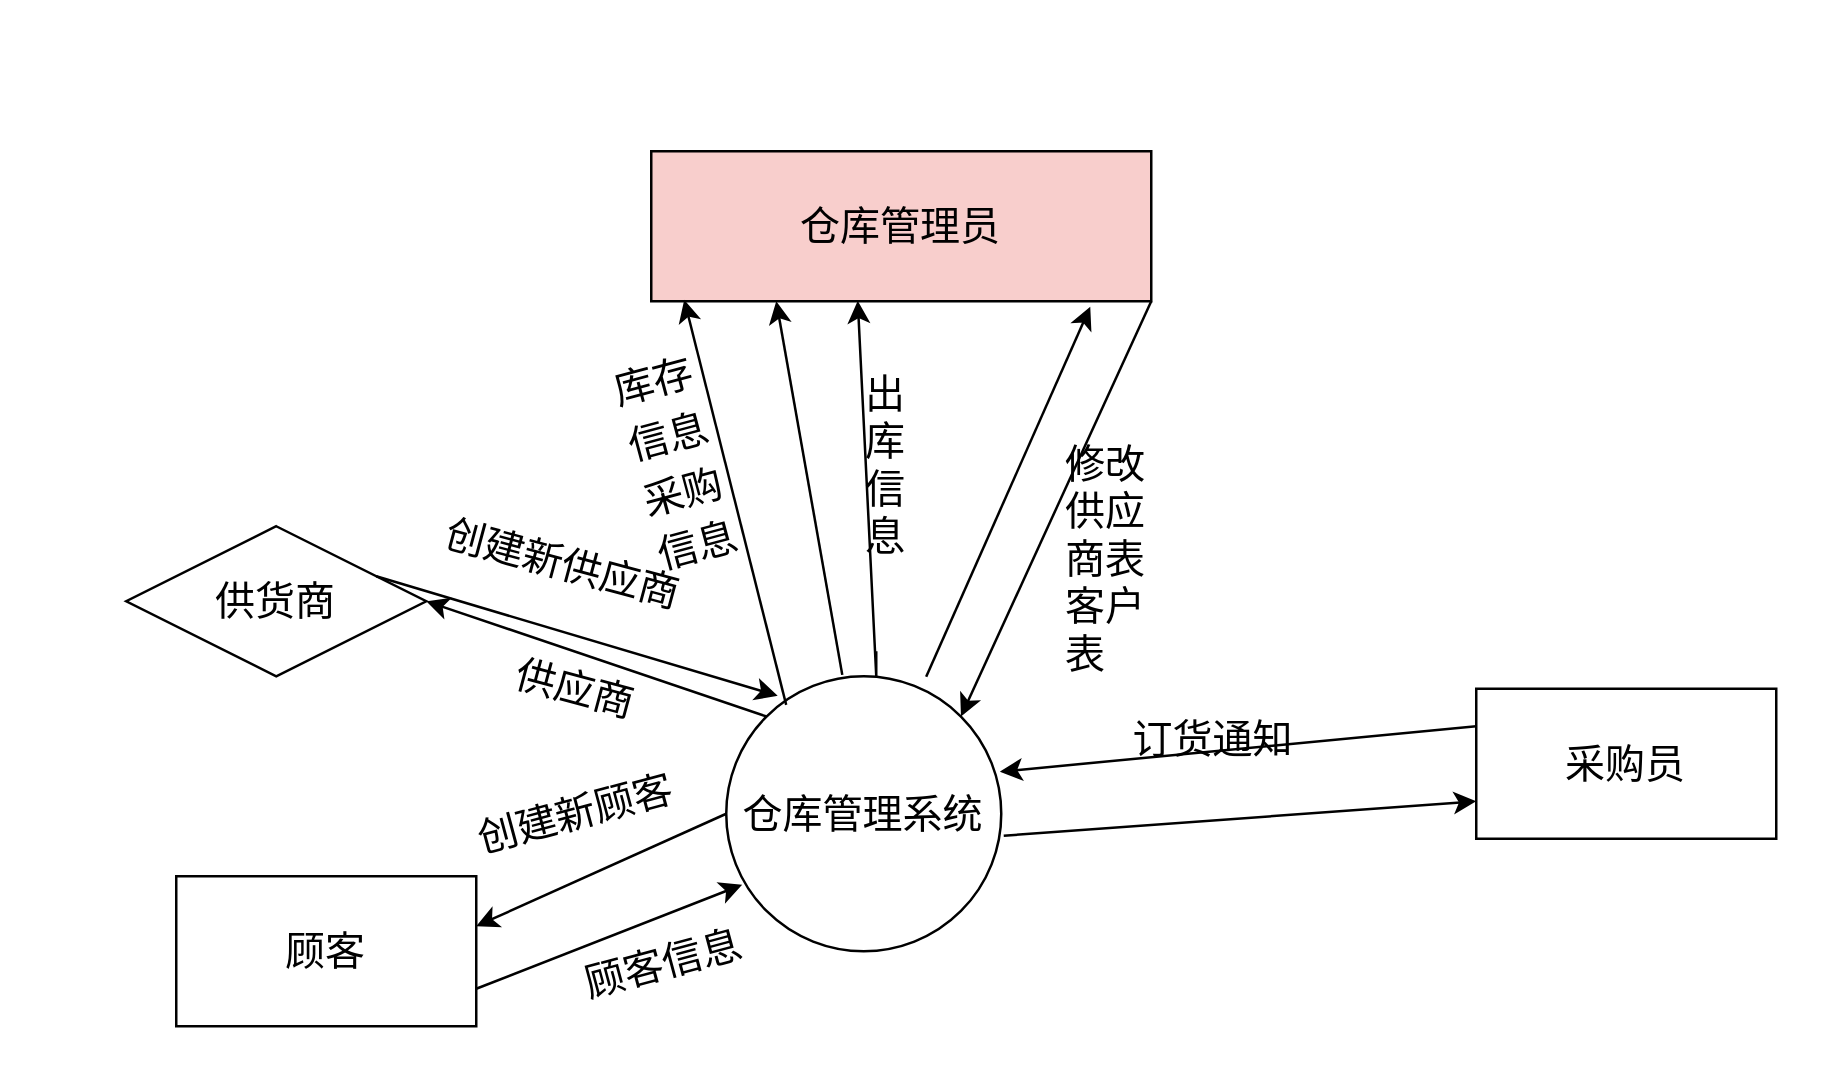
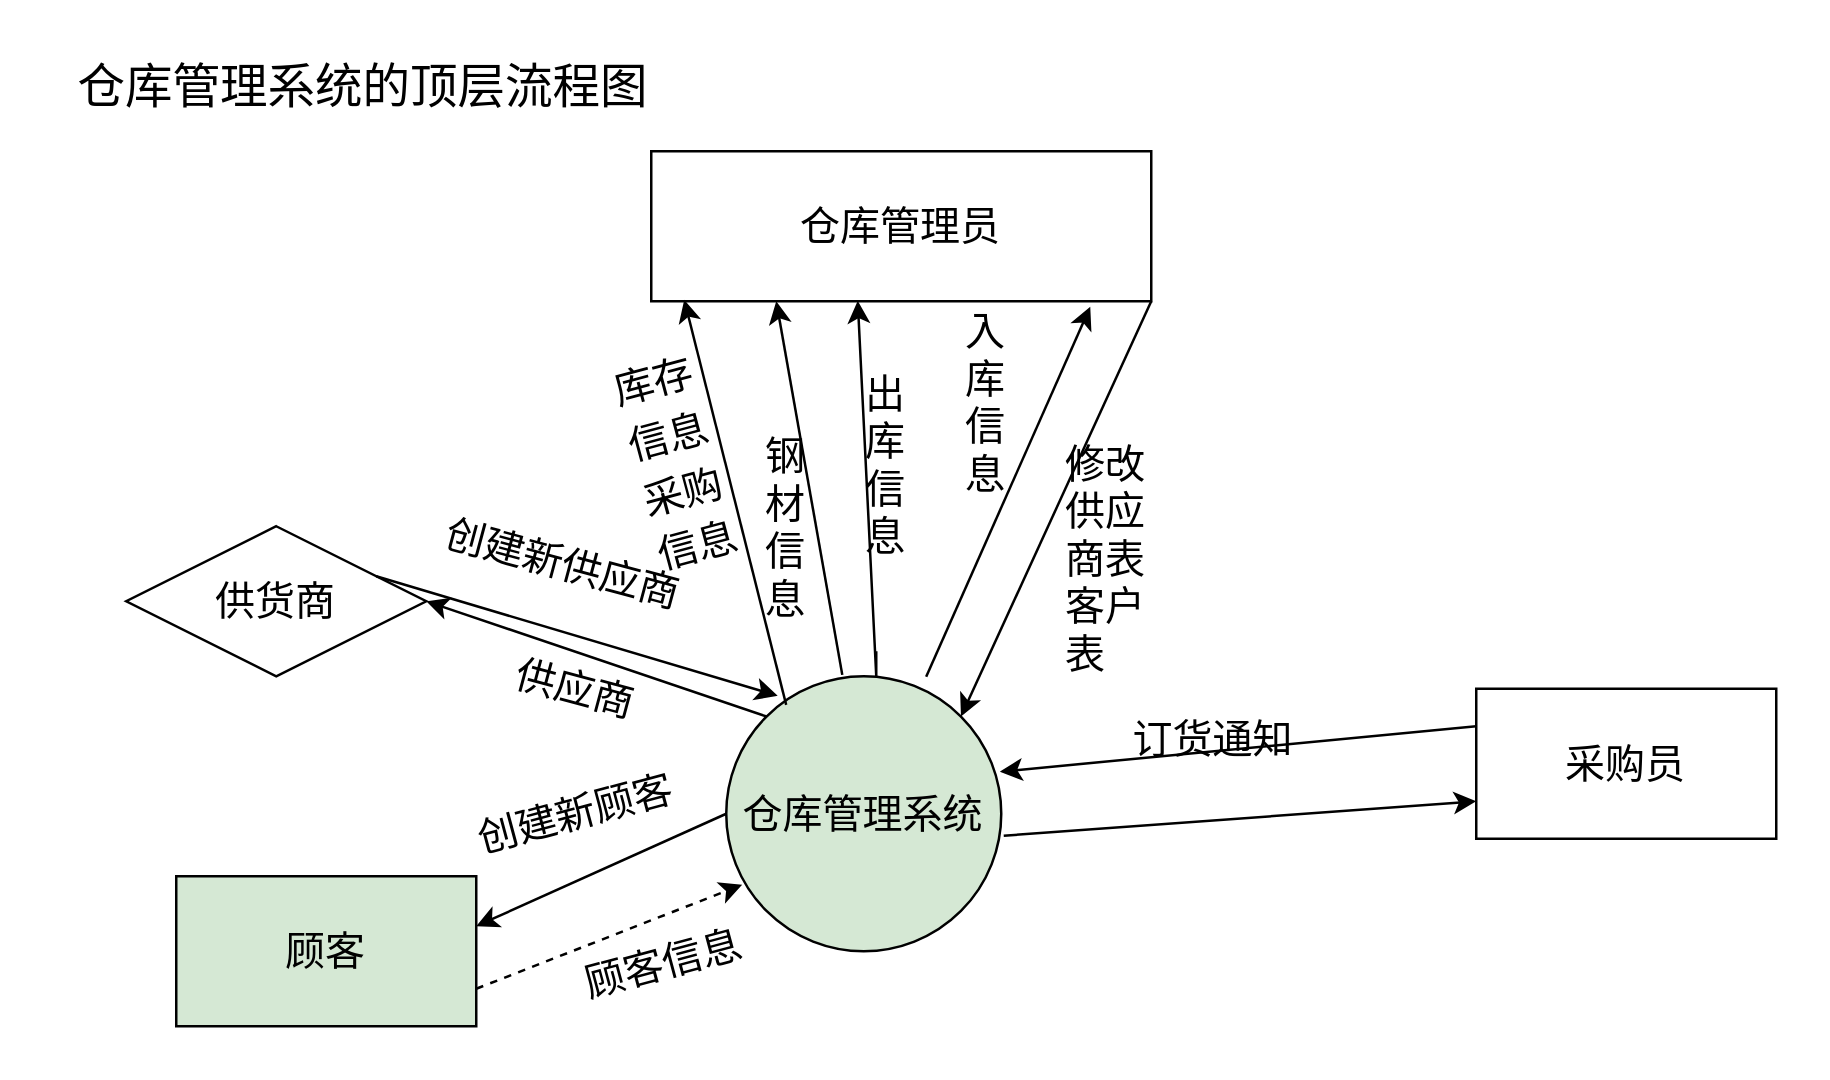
node "仓库管理系统的顶层流程图": added
node "仓库管理员": fillcolor #f8cecc -> #ffffff
node "入库信息": added
node "钢材信息": added
node "仓库管理系统": fillcolor #ffffff -> #d5e8d4
edge "顾客" -> "仓库管理系统": style solid -> dashed
node "顾客": fillcolor #ffffff -> #d5e8d4
